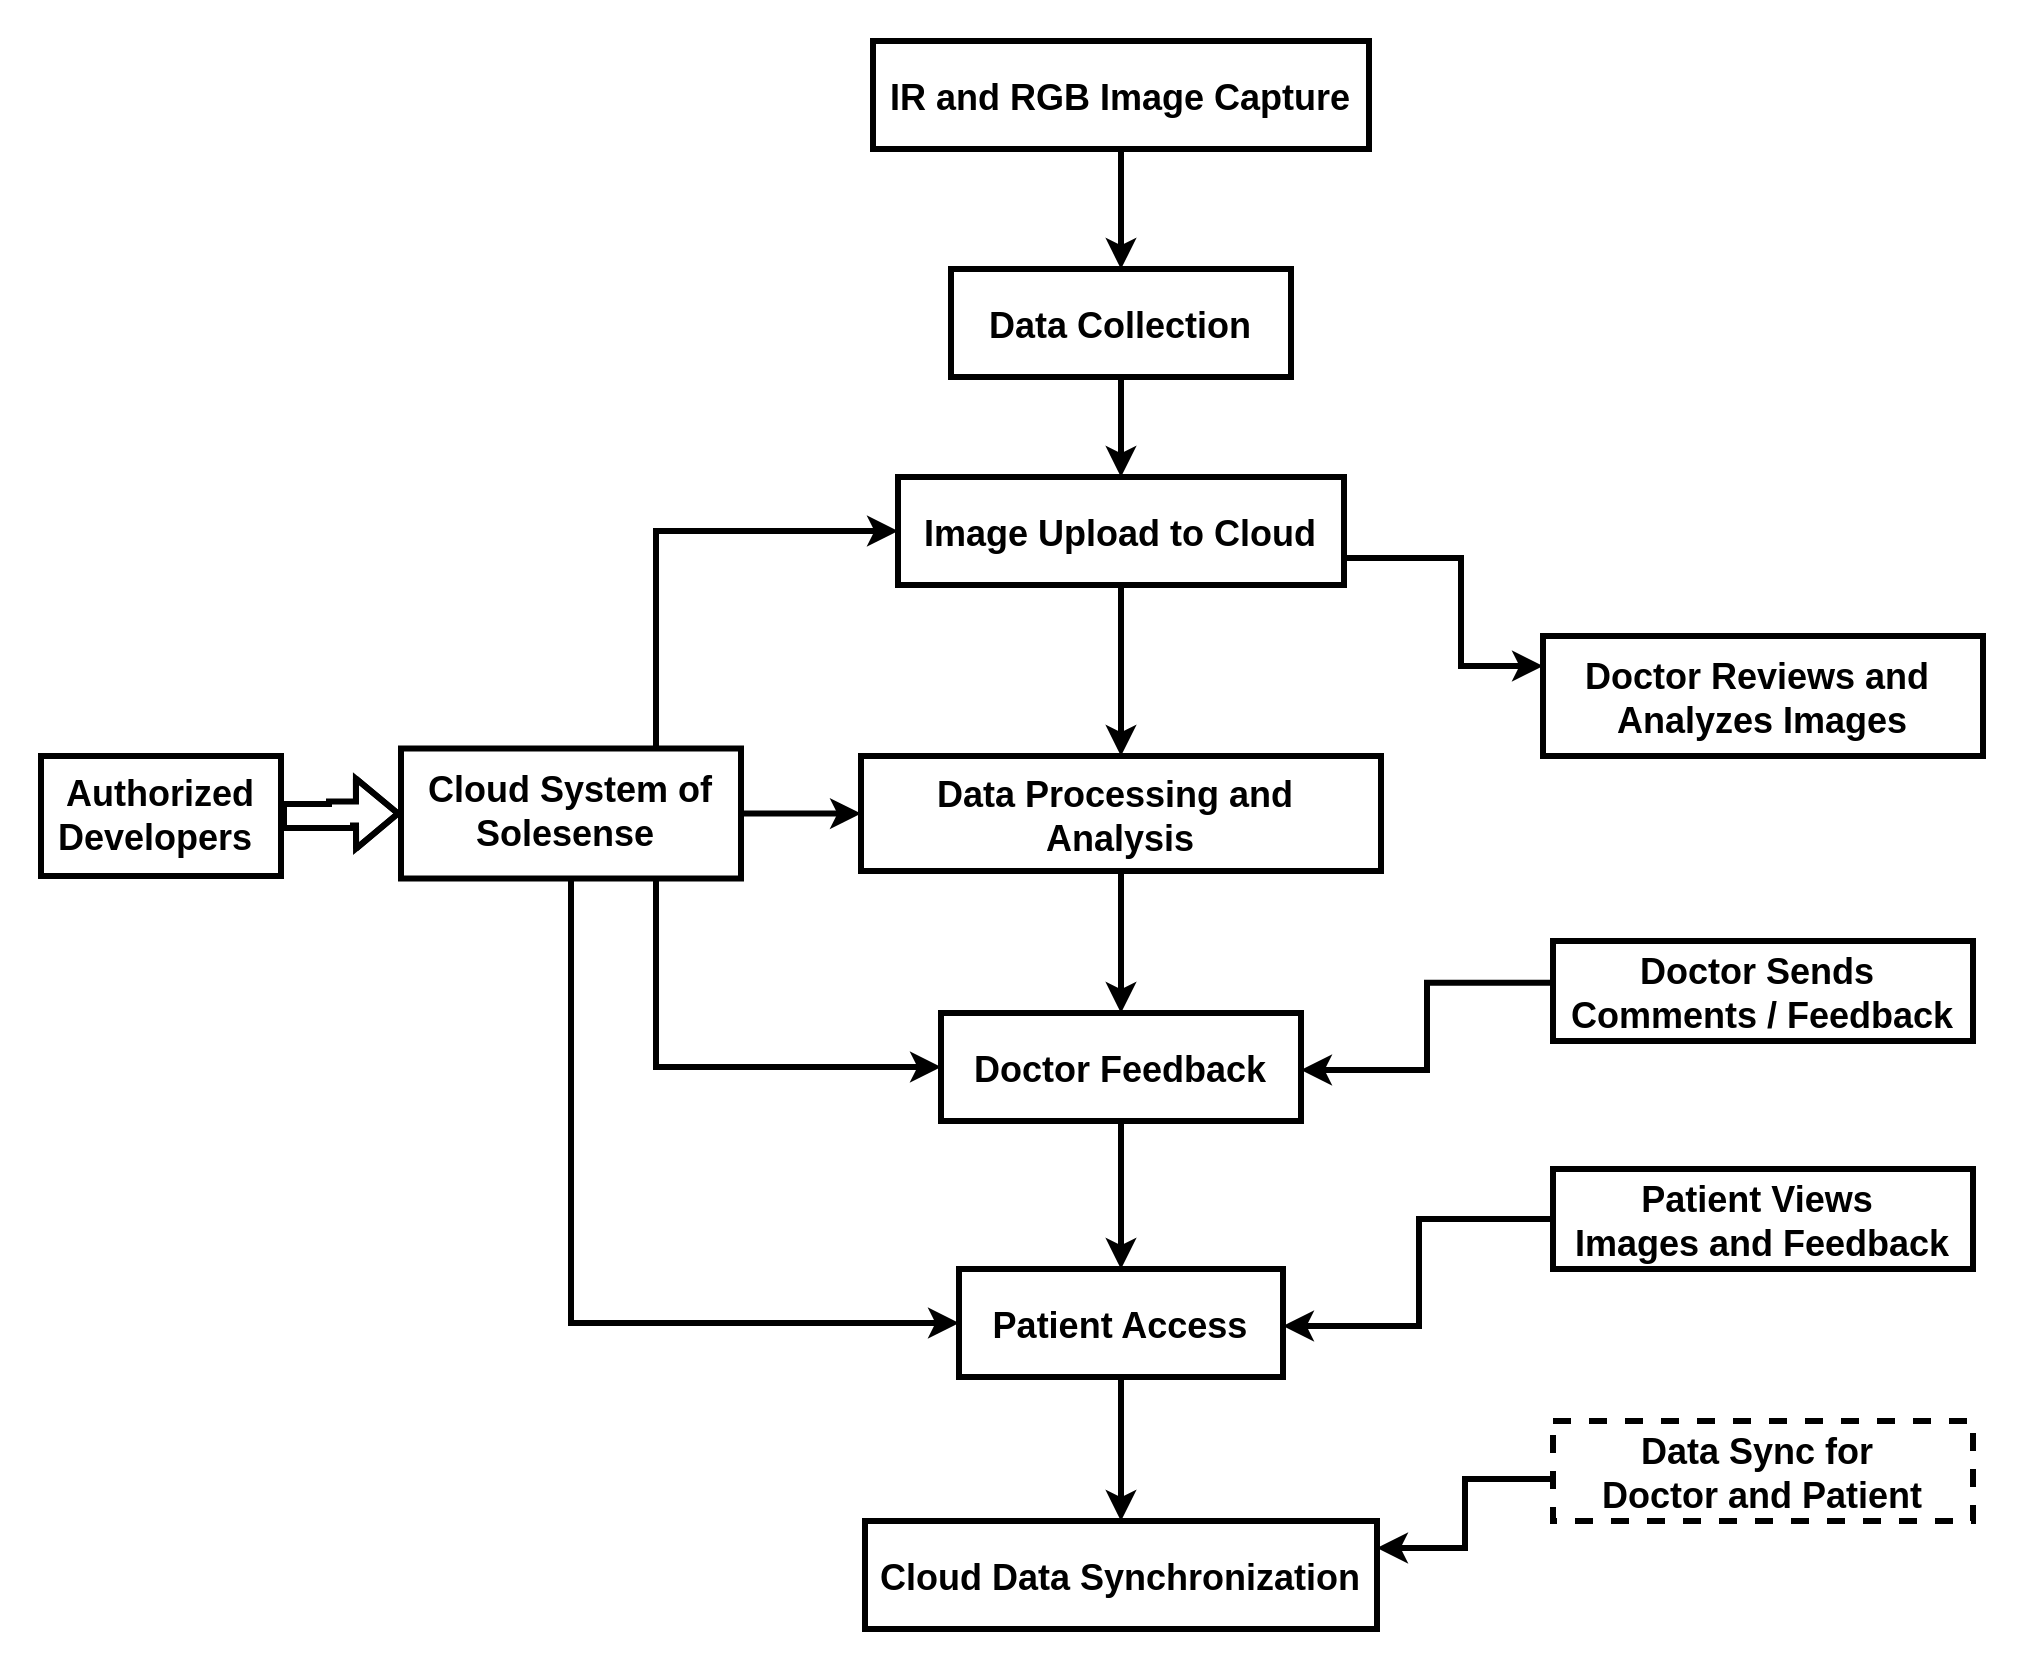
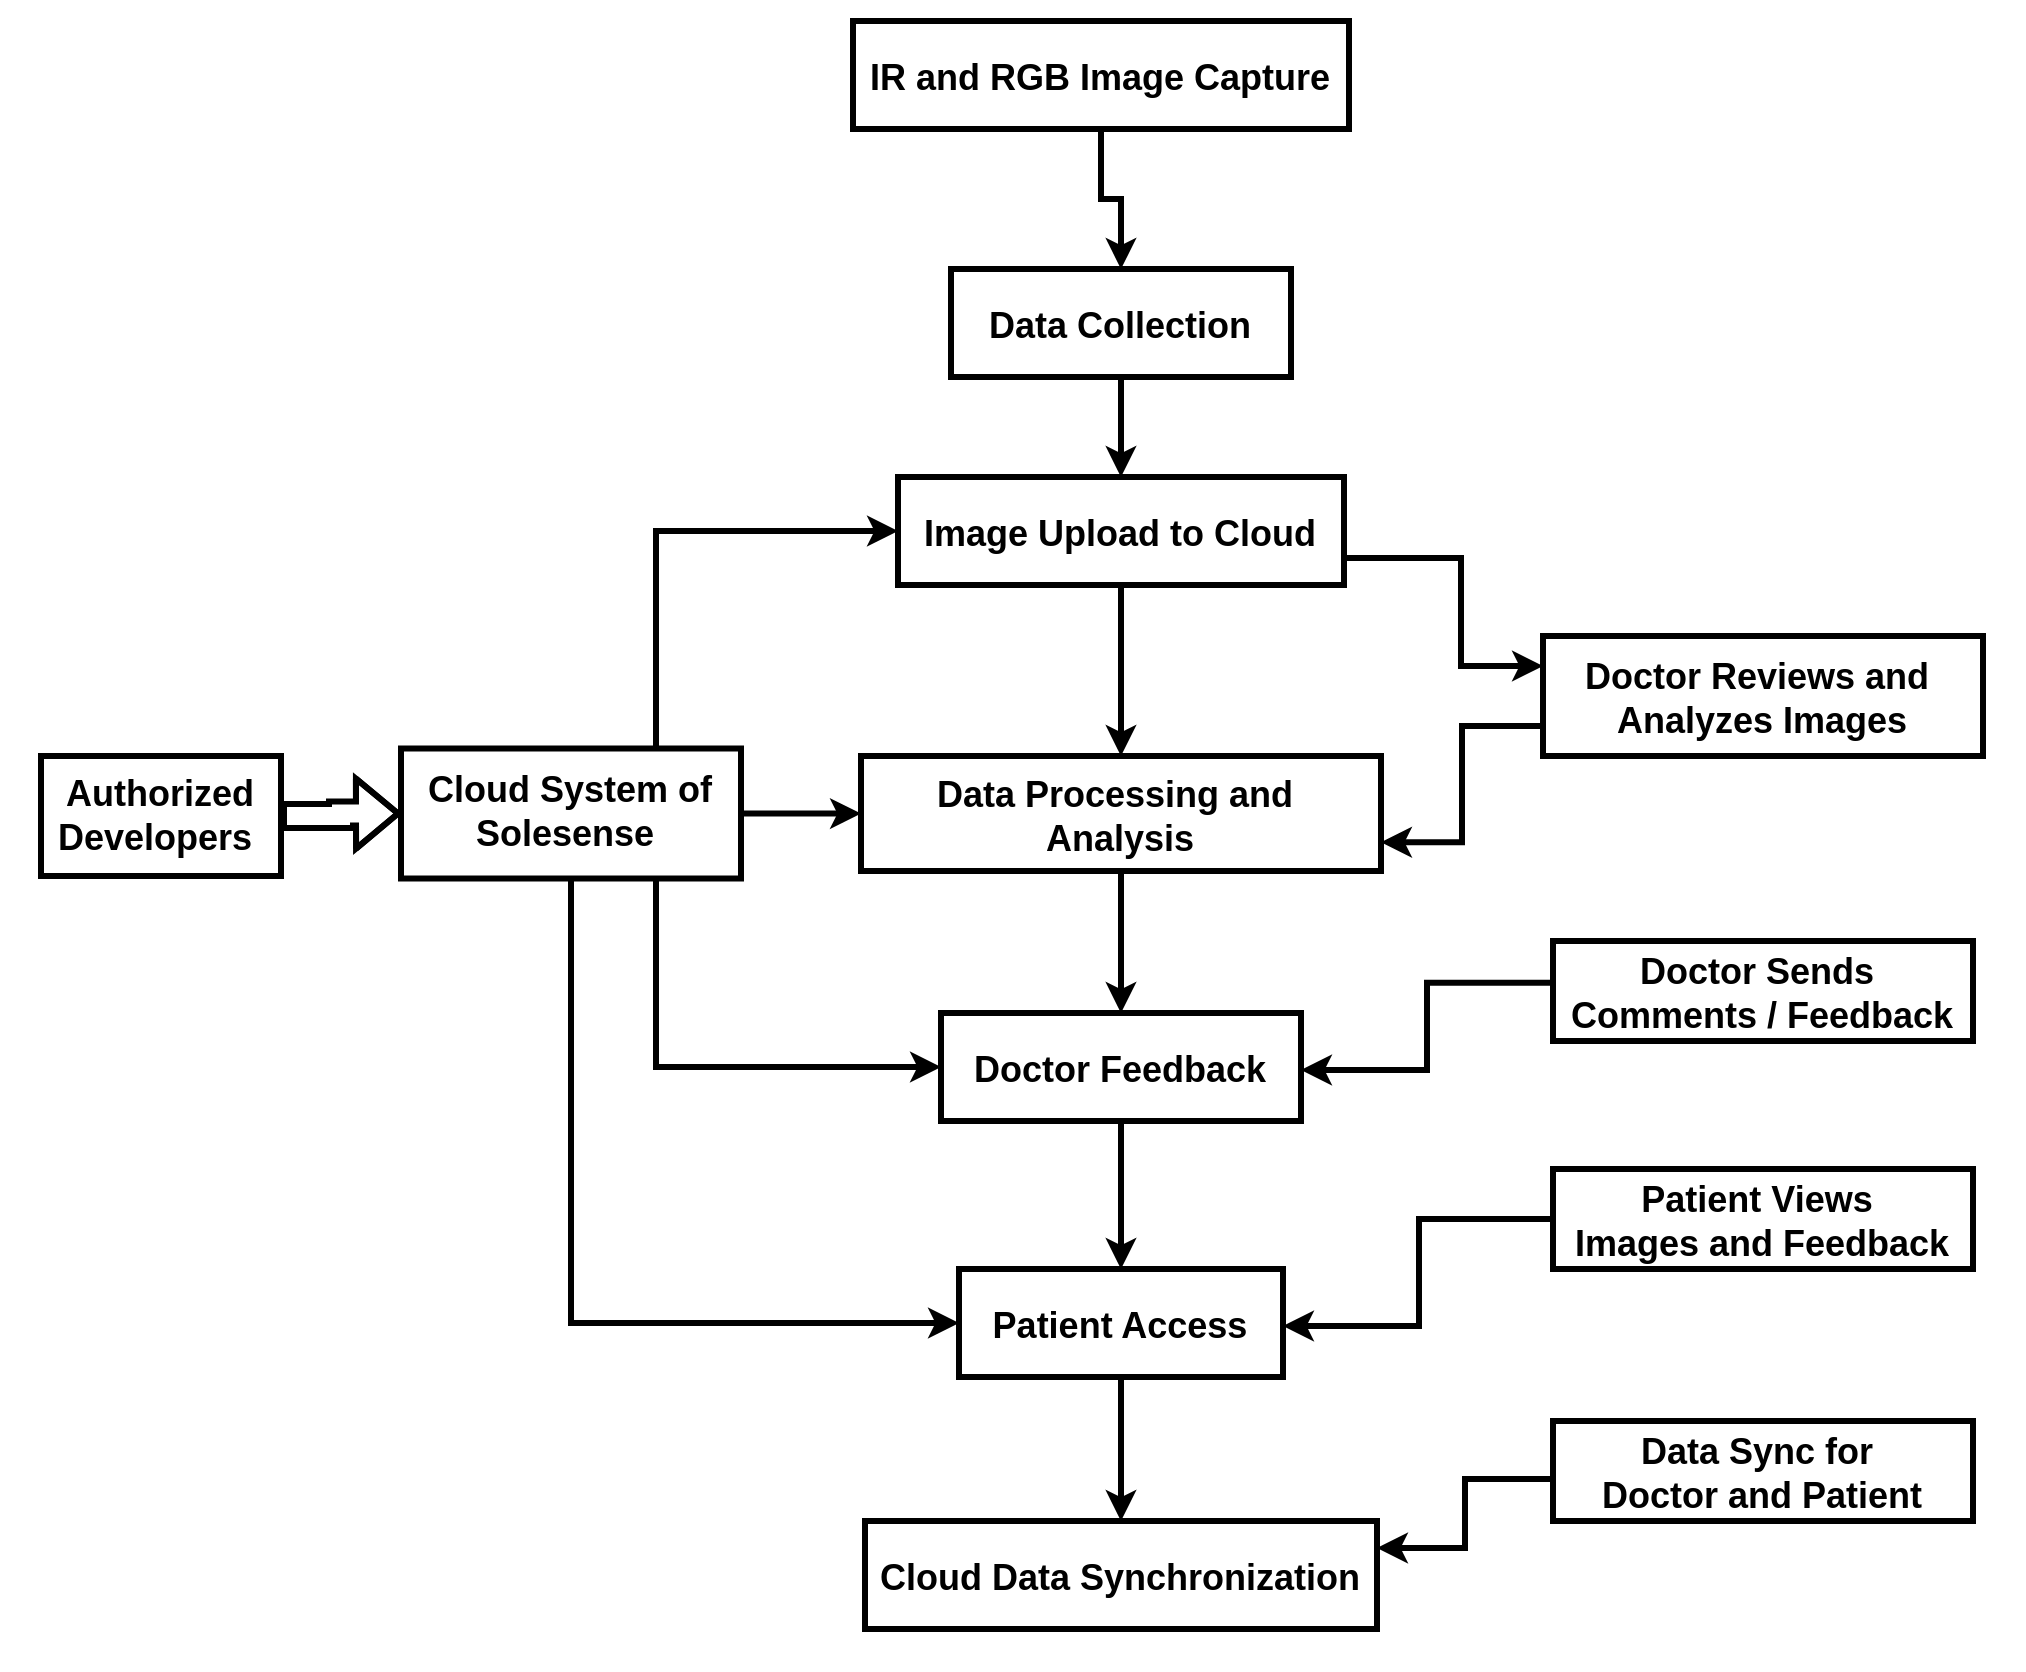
node "IR and RGB Image Capture": moved (1121, 95) -> (1101, 75)
edge "Doctor Reviews and Analyzes Images" -> "Data Processing and Analysis": added
node "Data Sync for Doctor and Patient": style dashed -> solid
